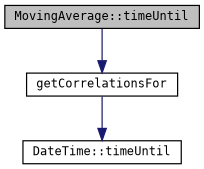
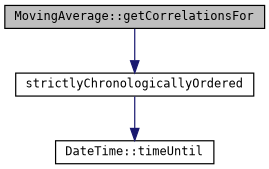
node "MovingAverage::timeUntil": label "MovingAverage::timeUntil" -> "MovingAverage::getCorrelationsFor"
node "getCorrelationsFor": label "getCorrelationsFor" -> "strictlyChronologicallyOrdered"
